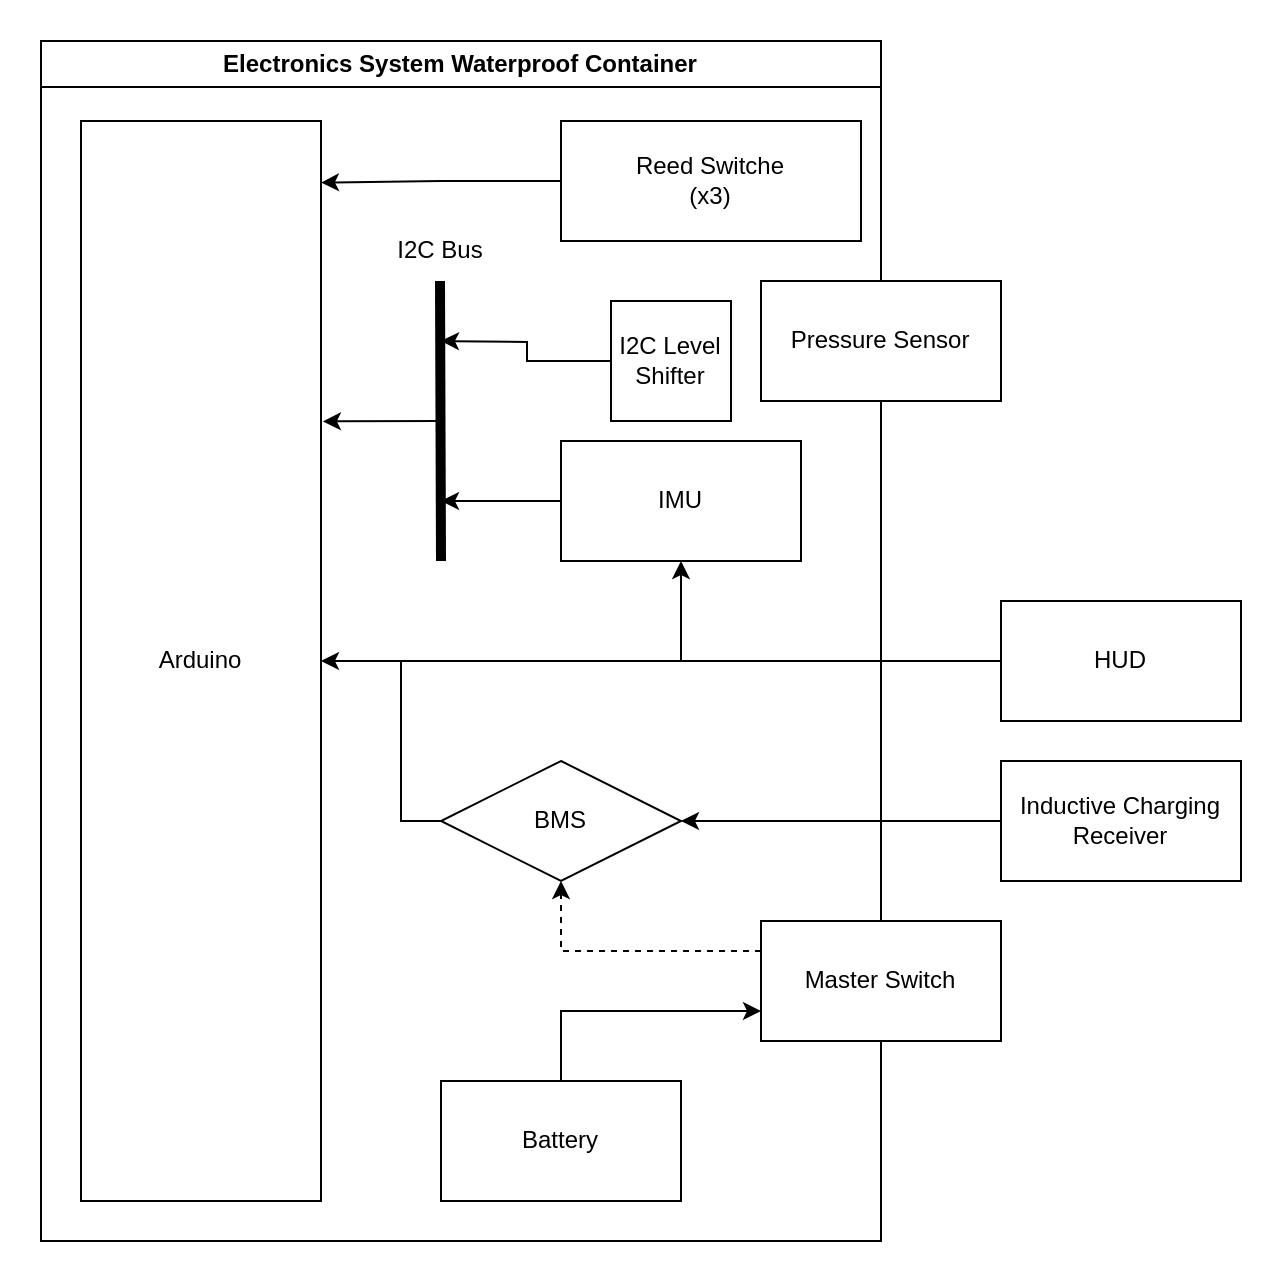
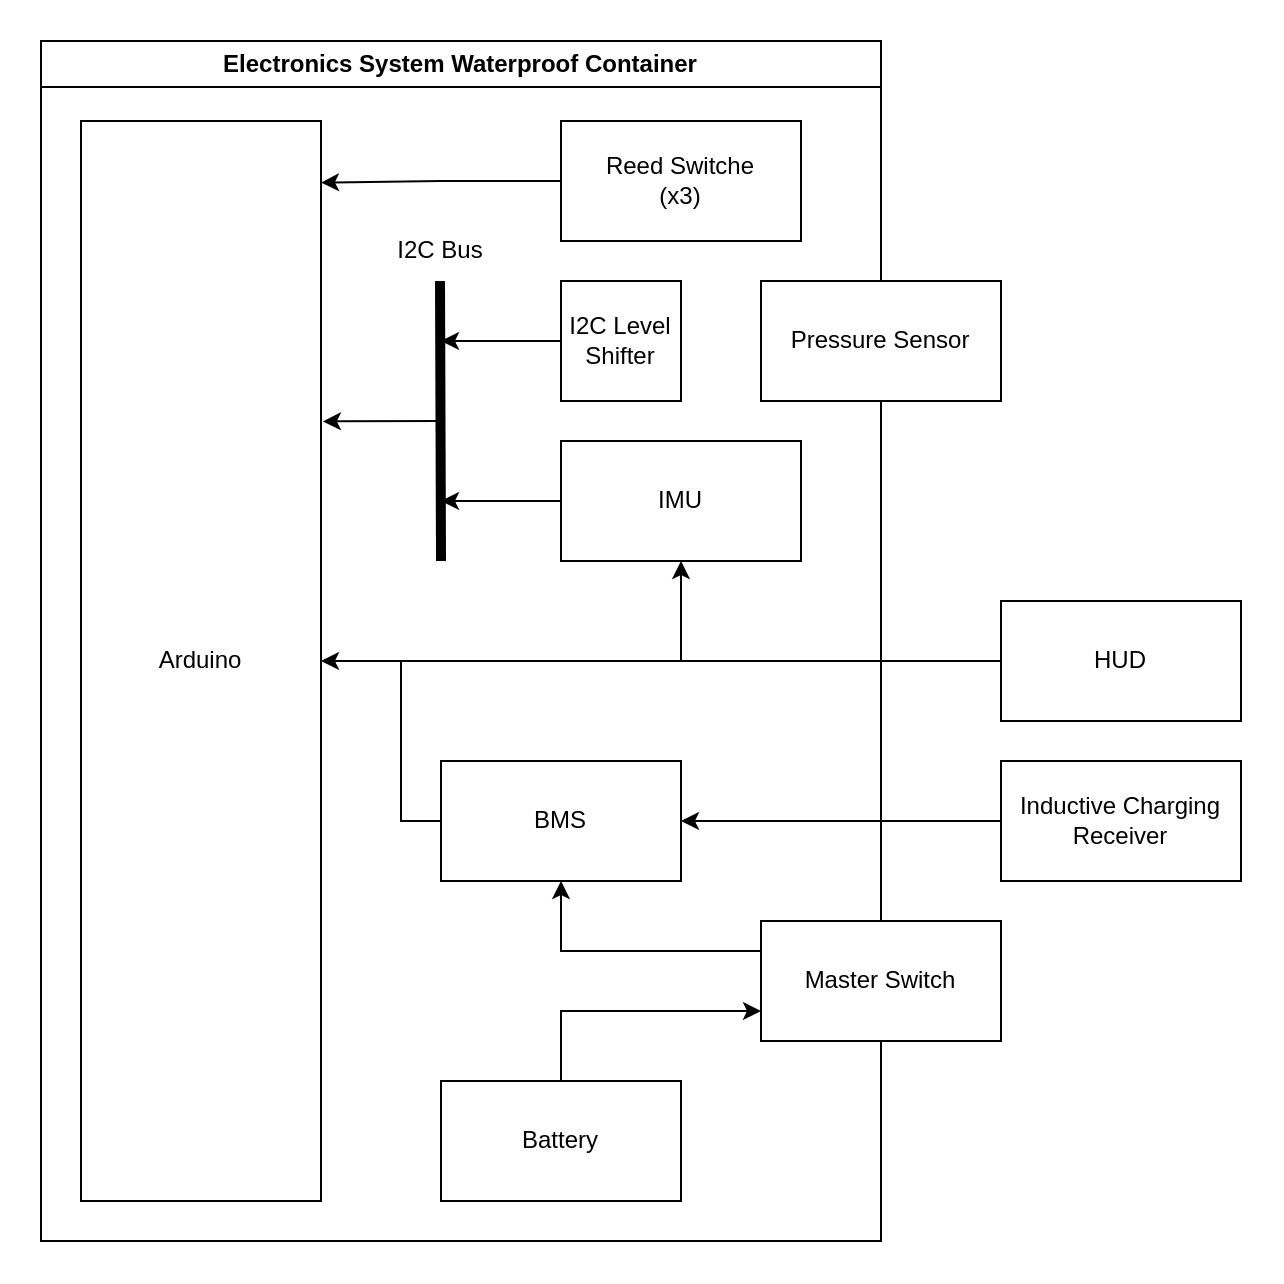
node "Reed Switche (x3)": size 300x120 -> 240x120
node "I2C Level Shifter": moved (671, 361) -> (621, 341)
node "BMS": shape diamond -> rectangle
edge "Master Switch" -> "BMS": style dashed -> solid
